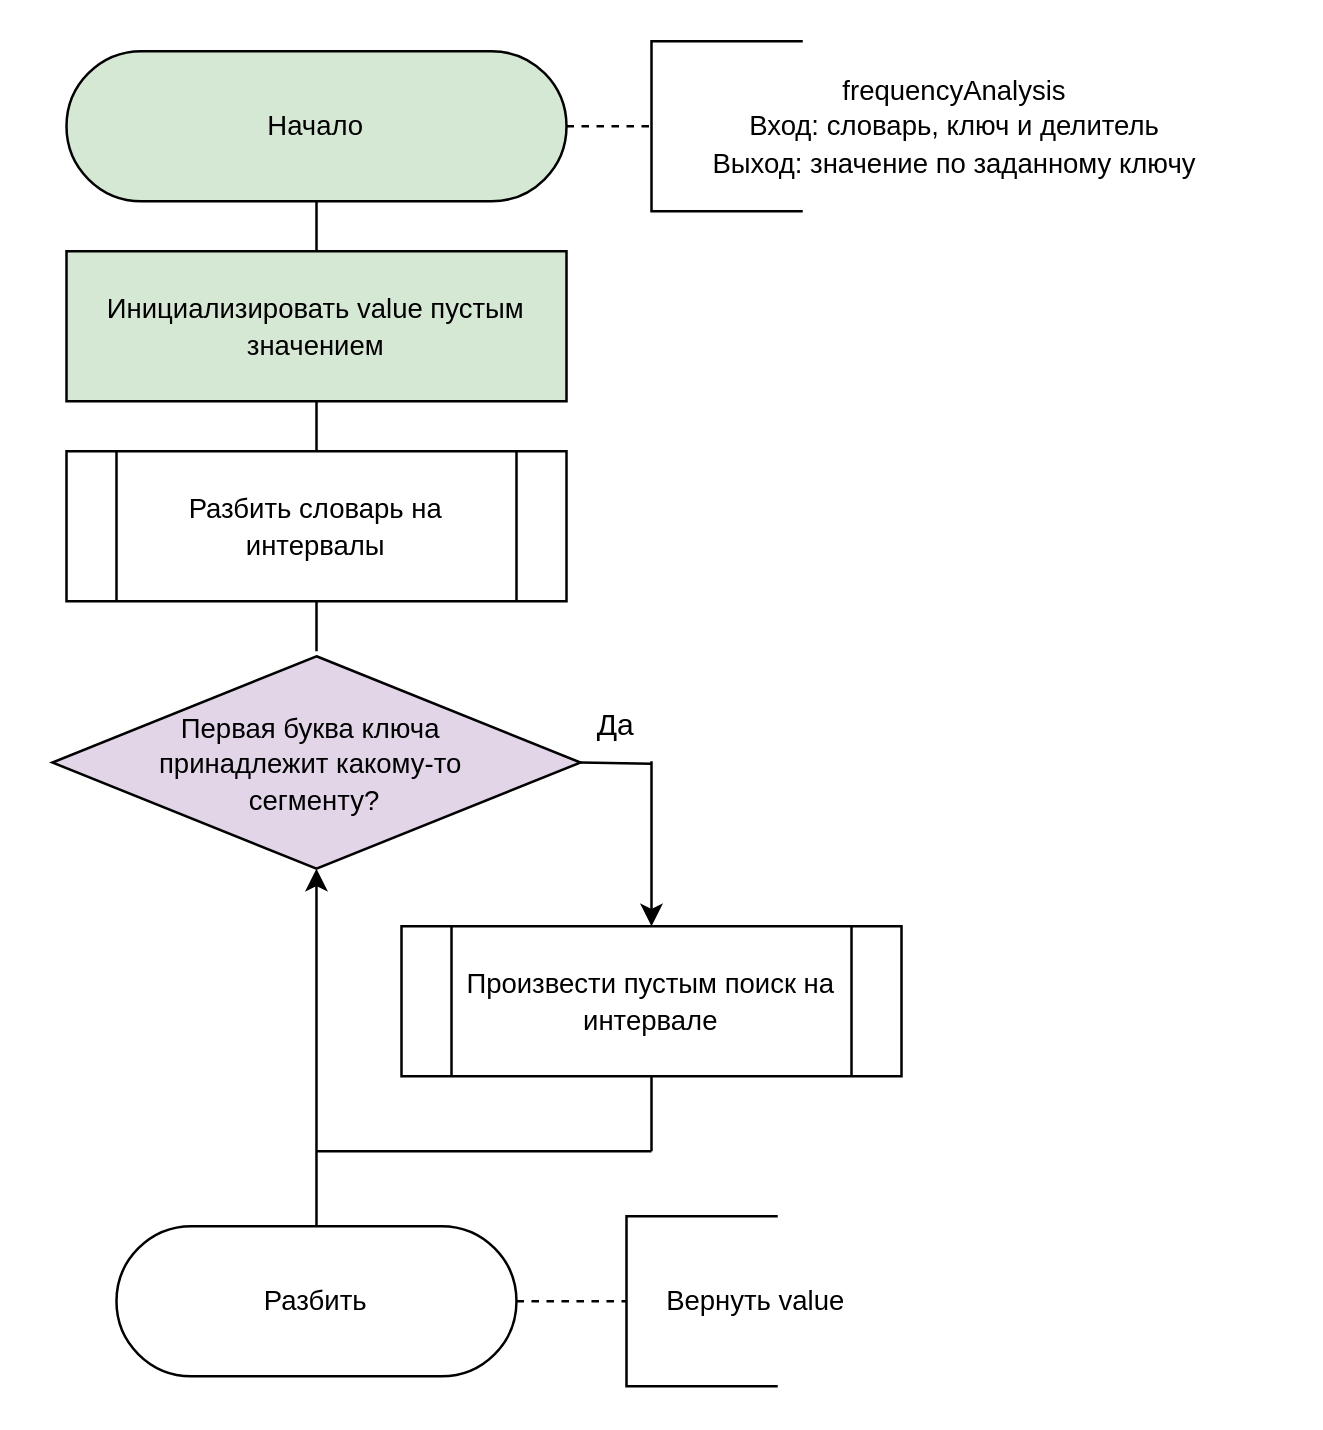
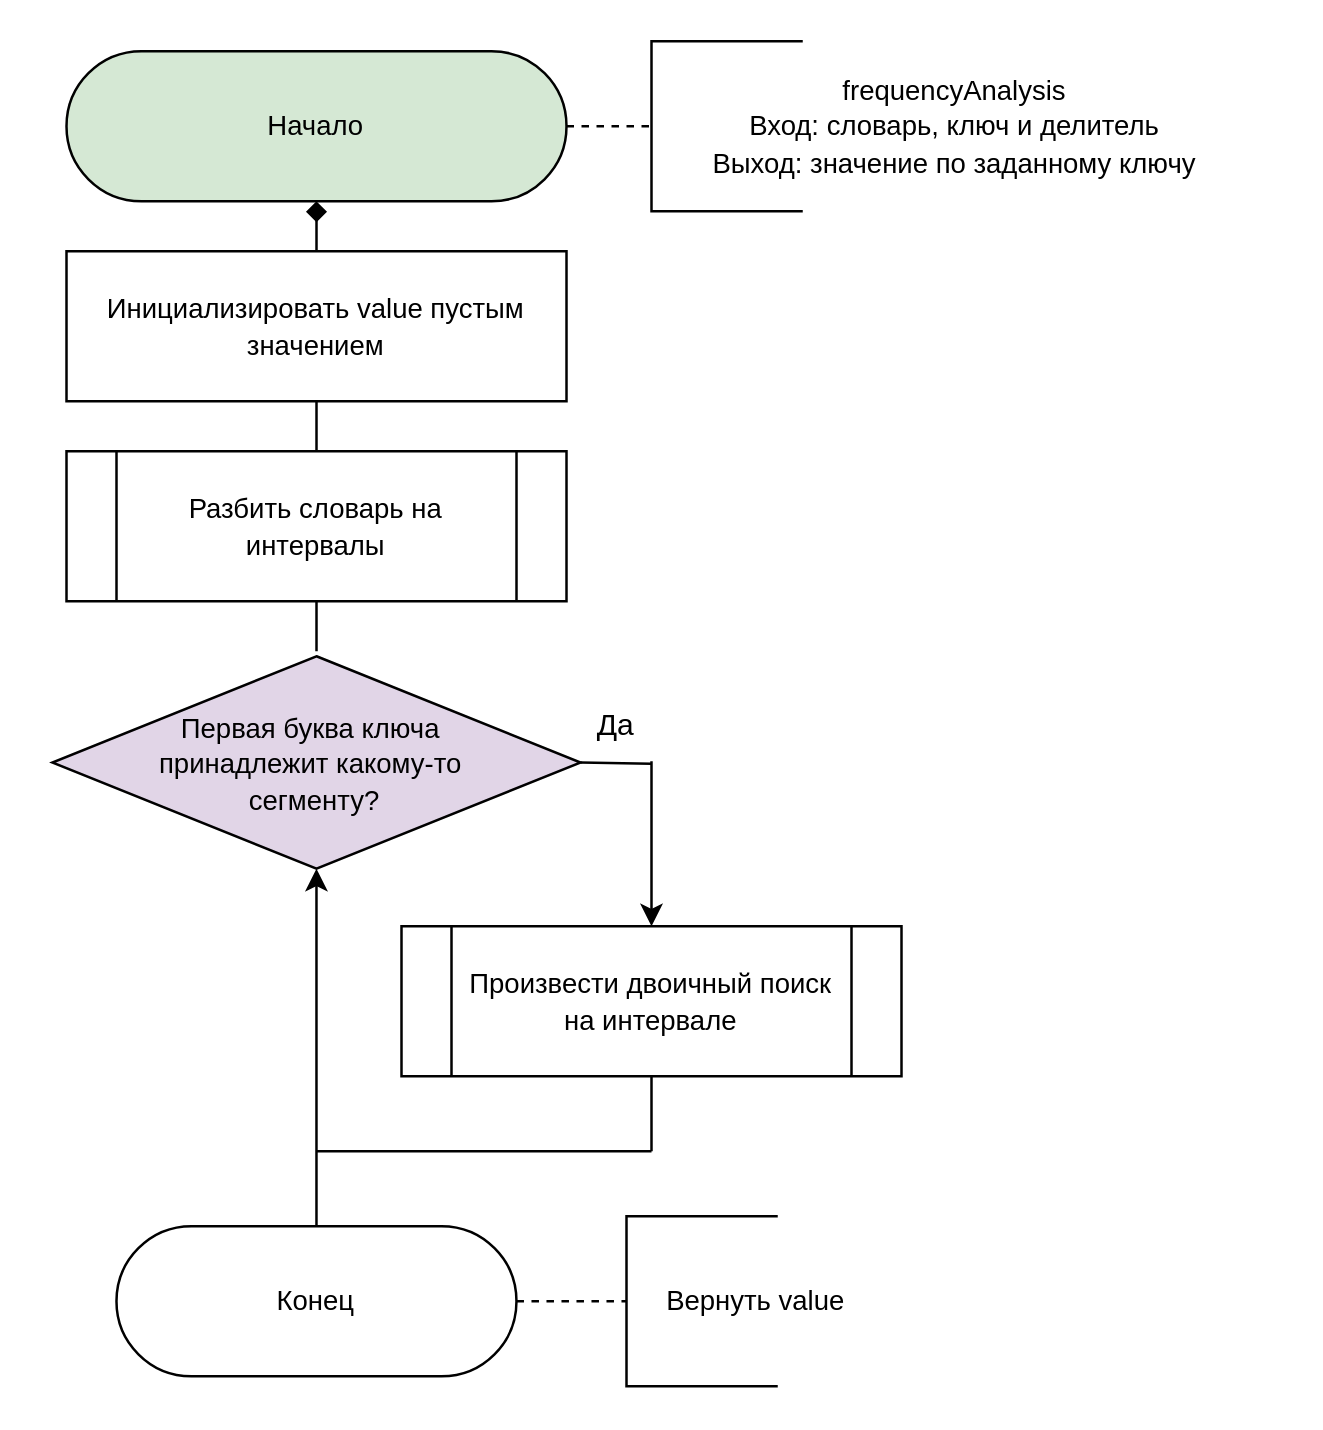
edge "Начало" -- "Инициализировать value пустым значением": arrowhead none -> diamond
node "Инициализировать value пустым значением": fillcolor #d5e8d4 -> #ffffff
node "Произвести пустым поиск на интервале": label "Произвести пустым поиск на интервале" -> "Произвести двоичный поиск на интервале"
node "Разбить": label "Разбить" -> "Конец"
